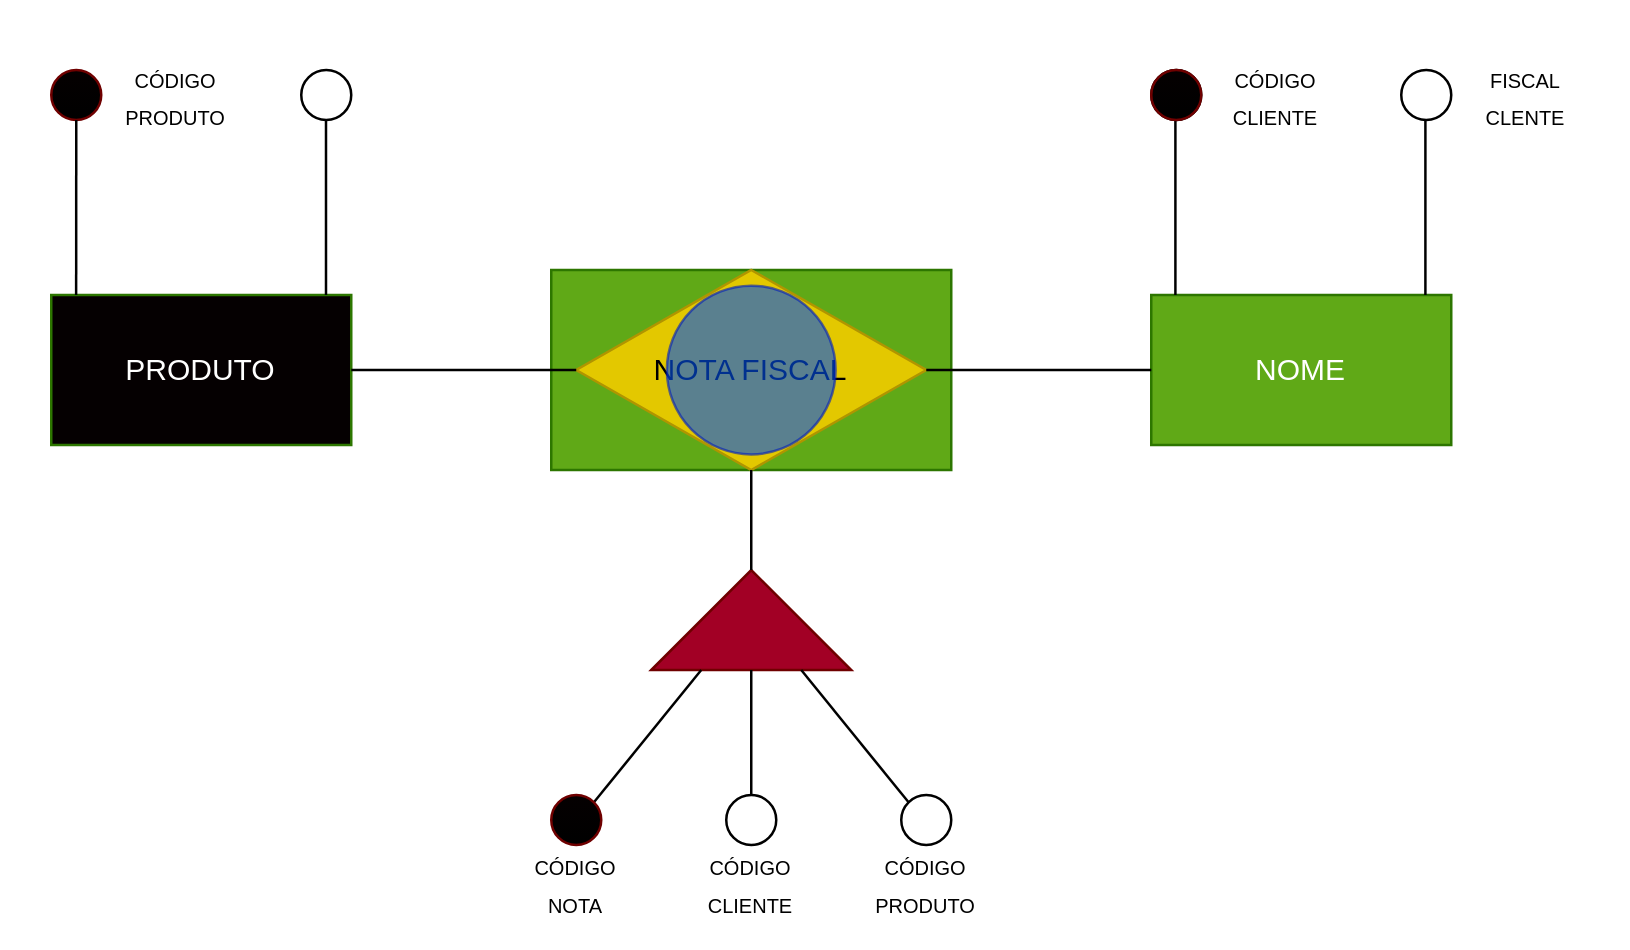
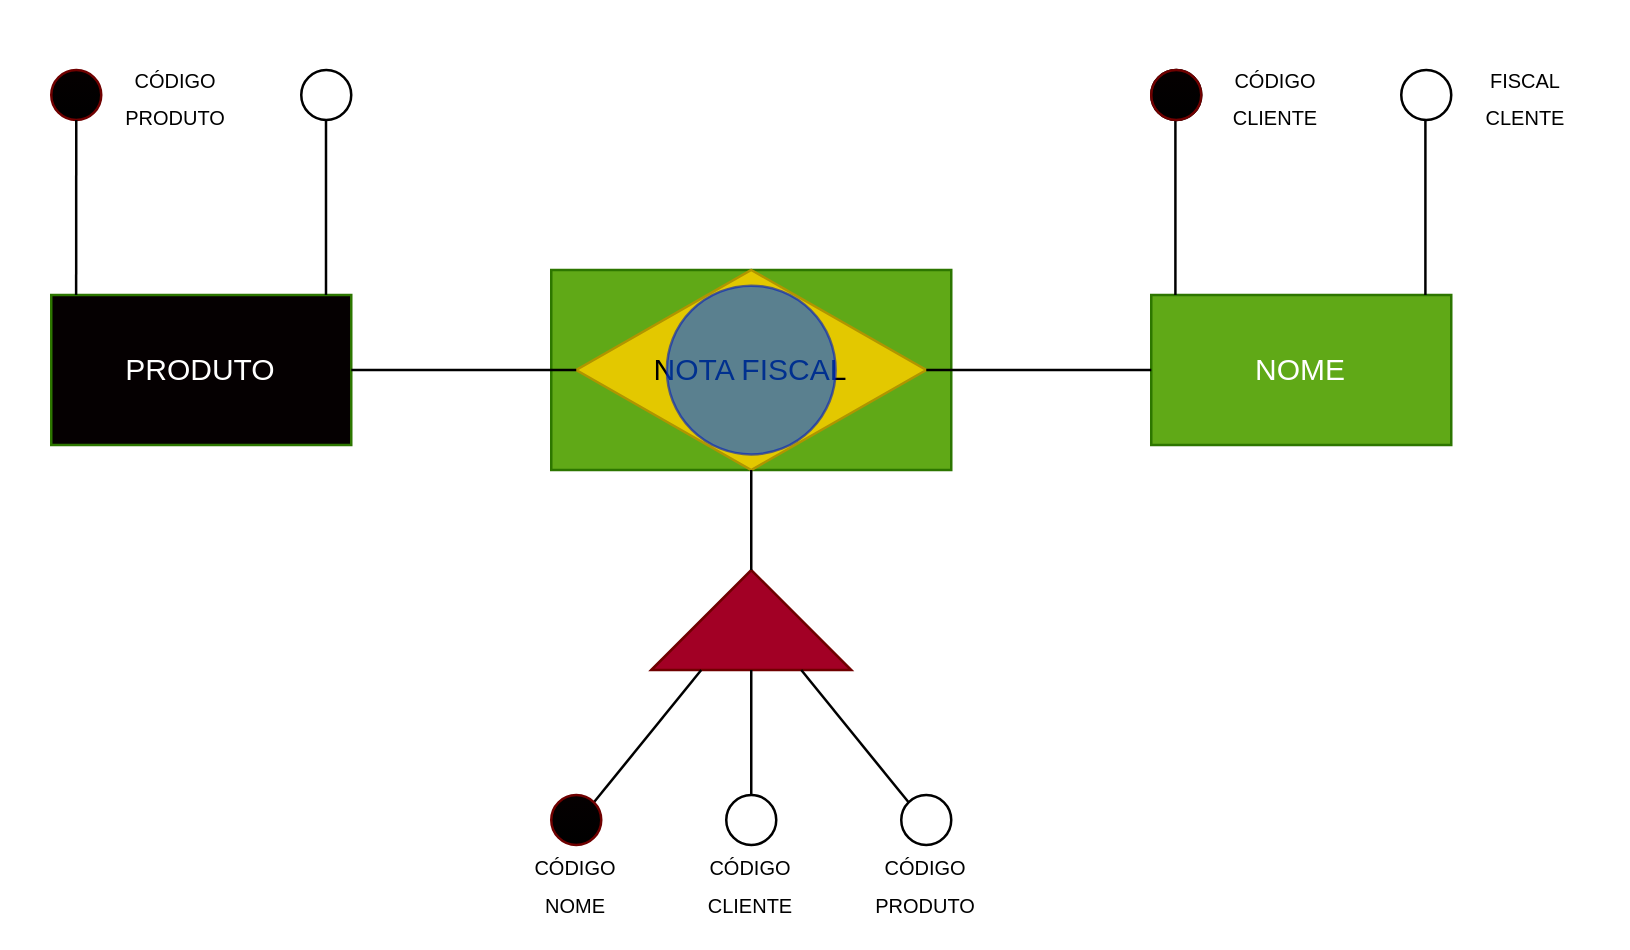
node "CÓDIGO NOTA": label "CÓDIGO NOTA" -> "CÓDIGO NOME"
